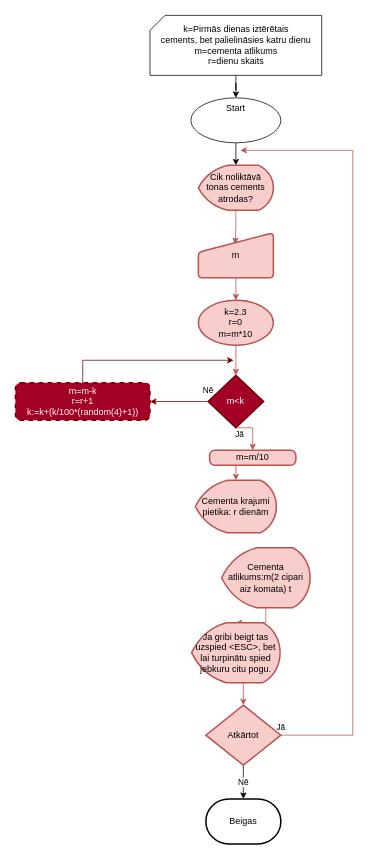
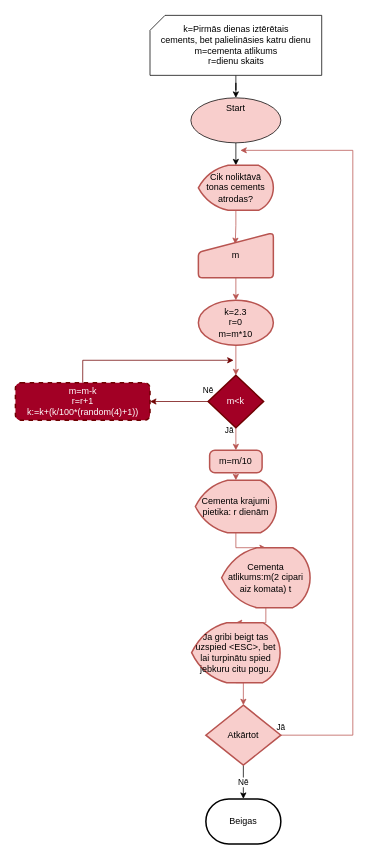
node "Start": fillcolor #ffffff -> #f8cecc
node "m=m/10": size 86x15 -> 53x23
edge "Cementa krajumi pietika: r dienām" -> "Cementa atlikums:m(2 cipari aiz komata) t": added
